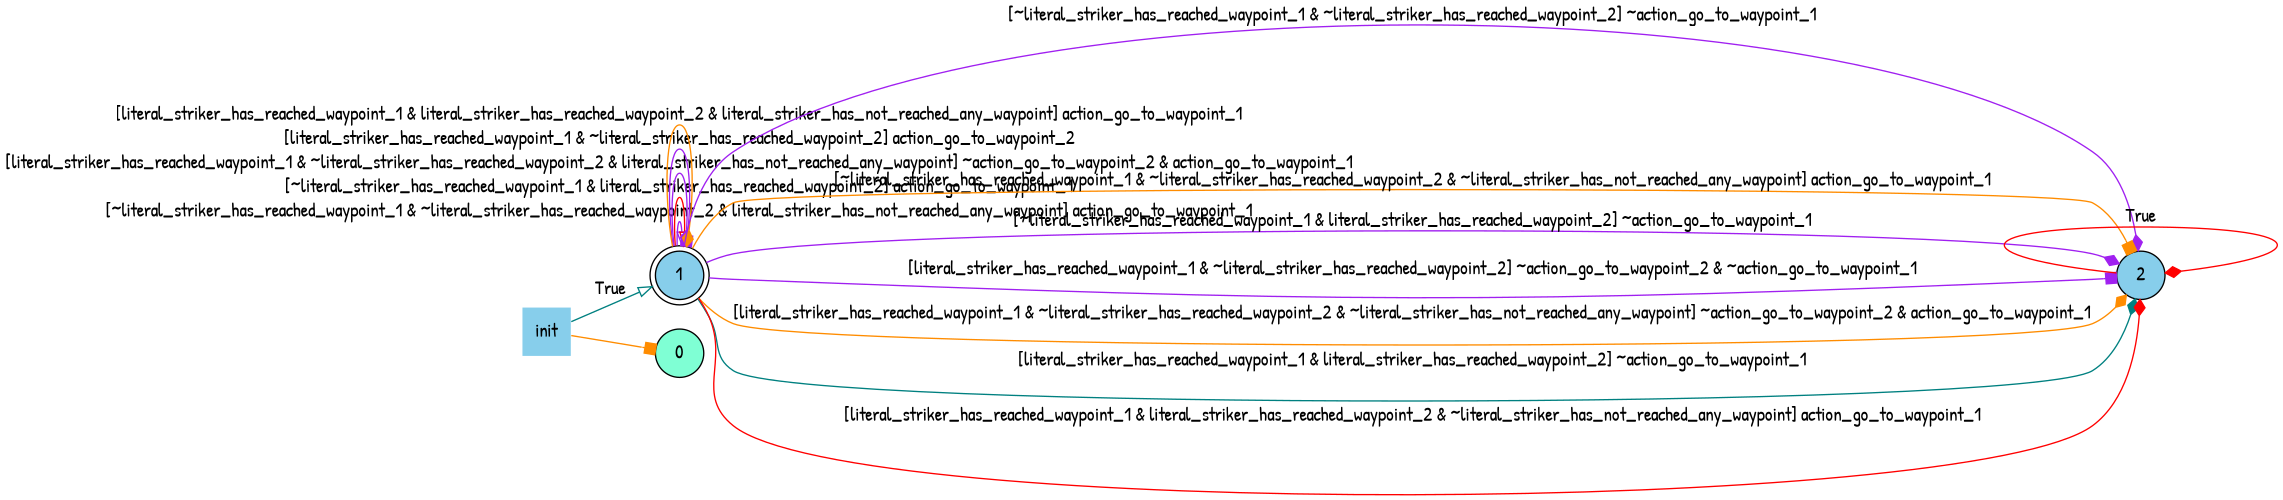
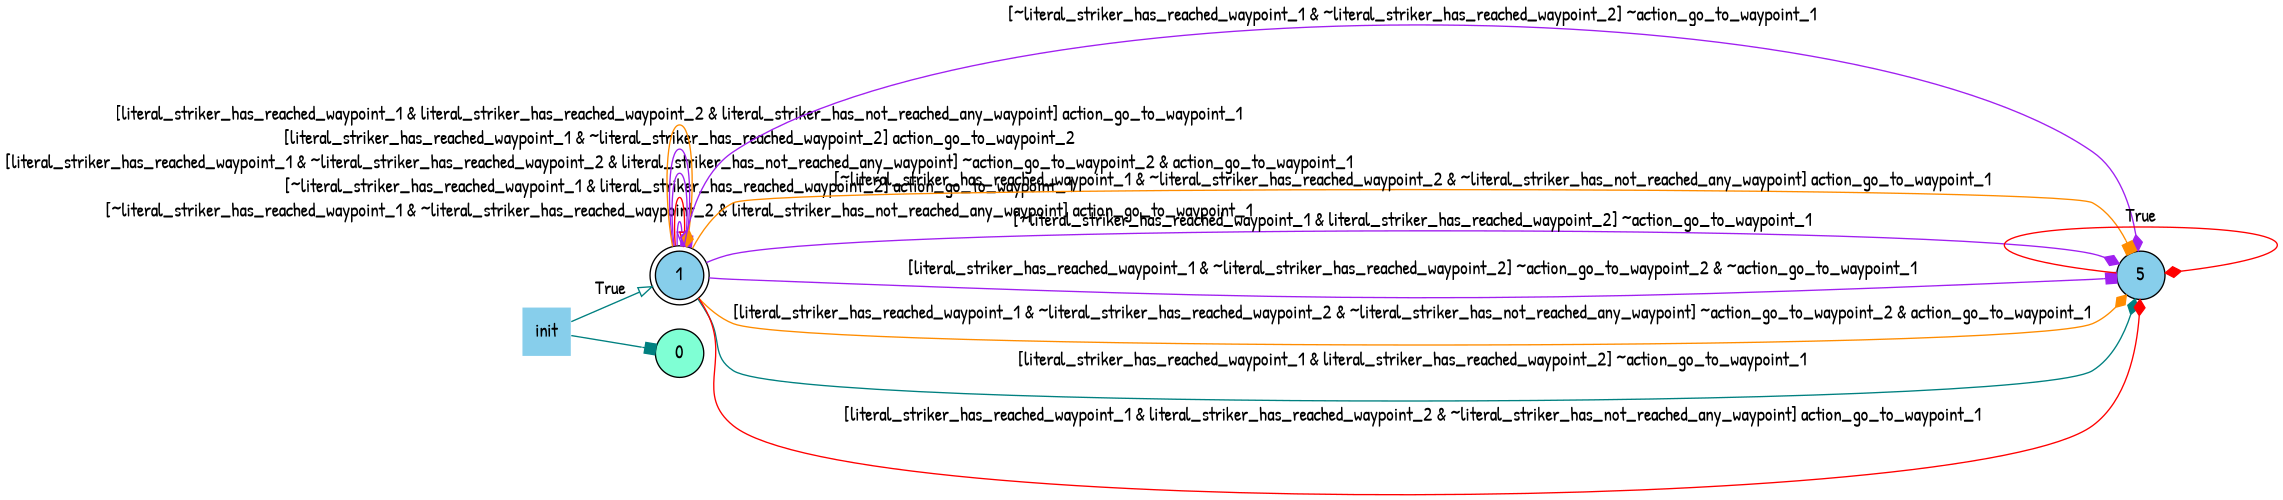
node "2": label "2" -> "5"
edge "init" -> "0": color darkorange -> teal
